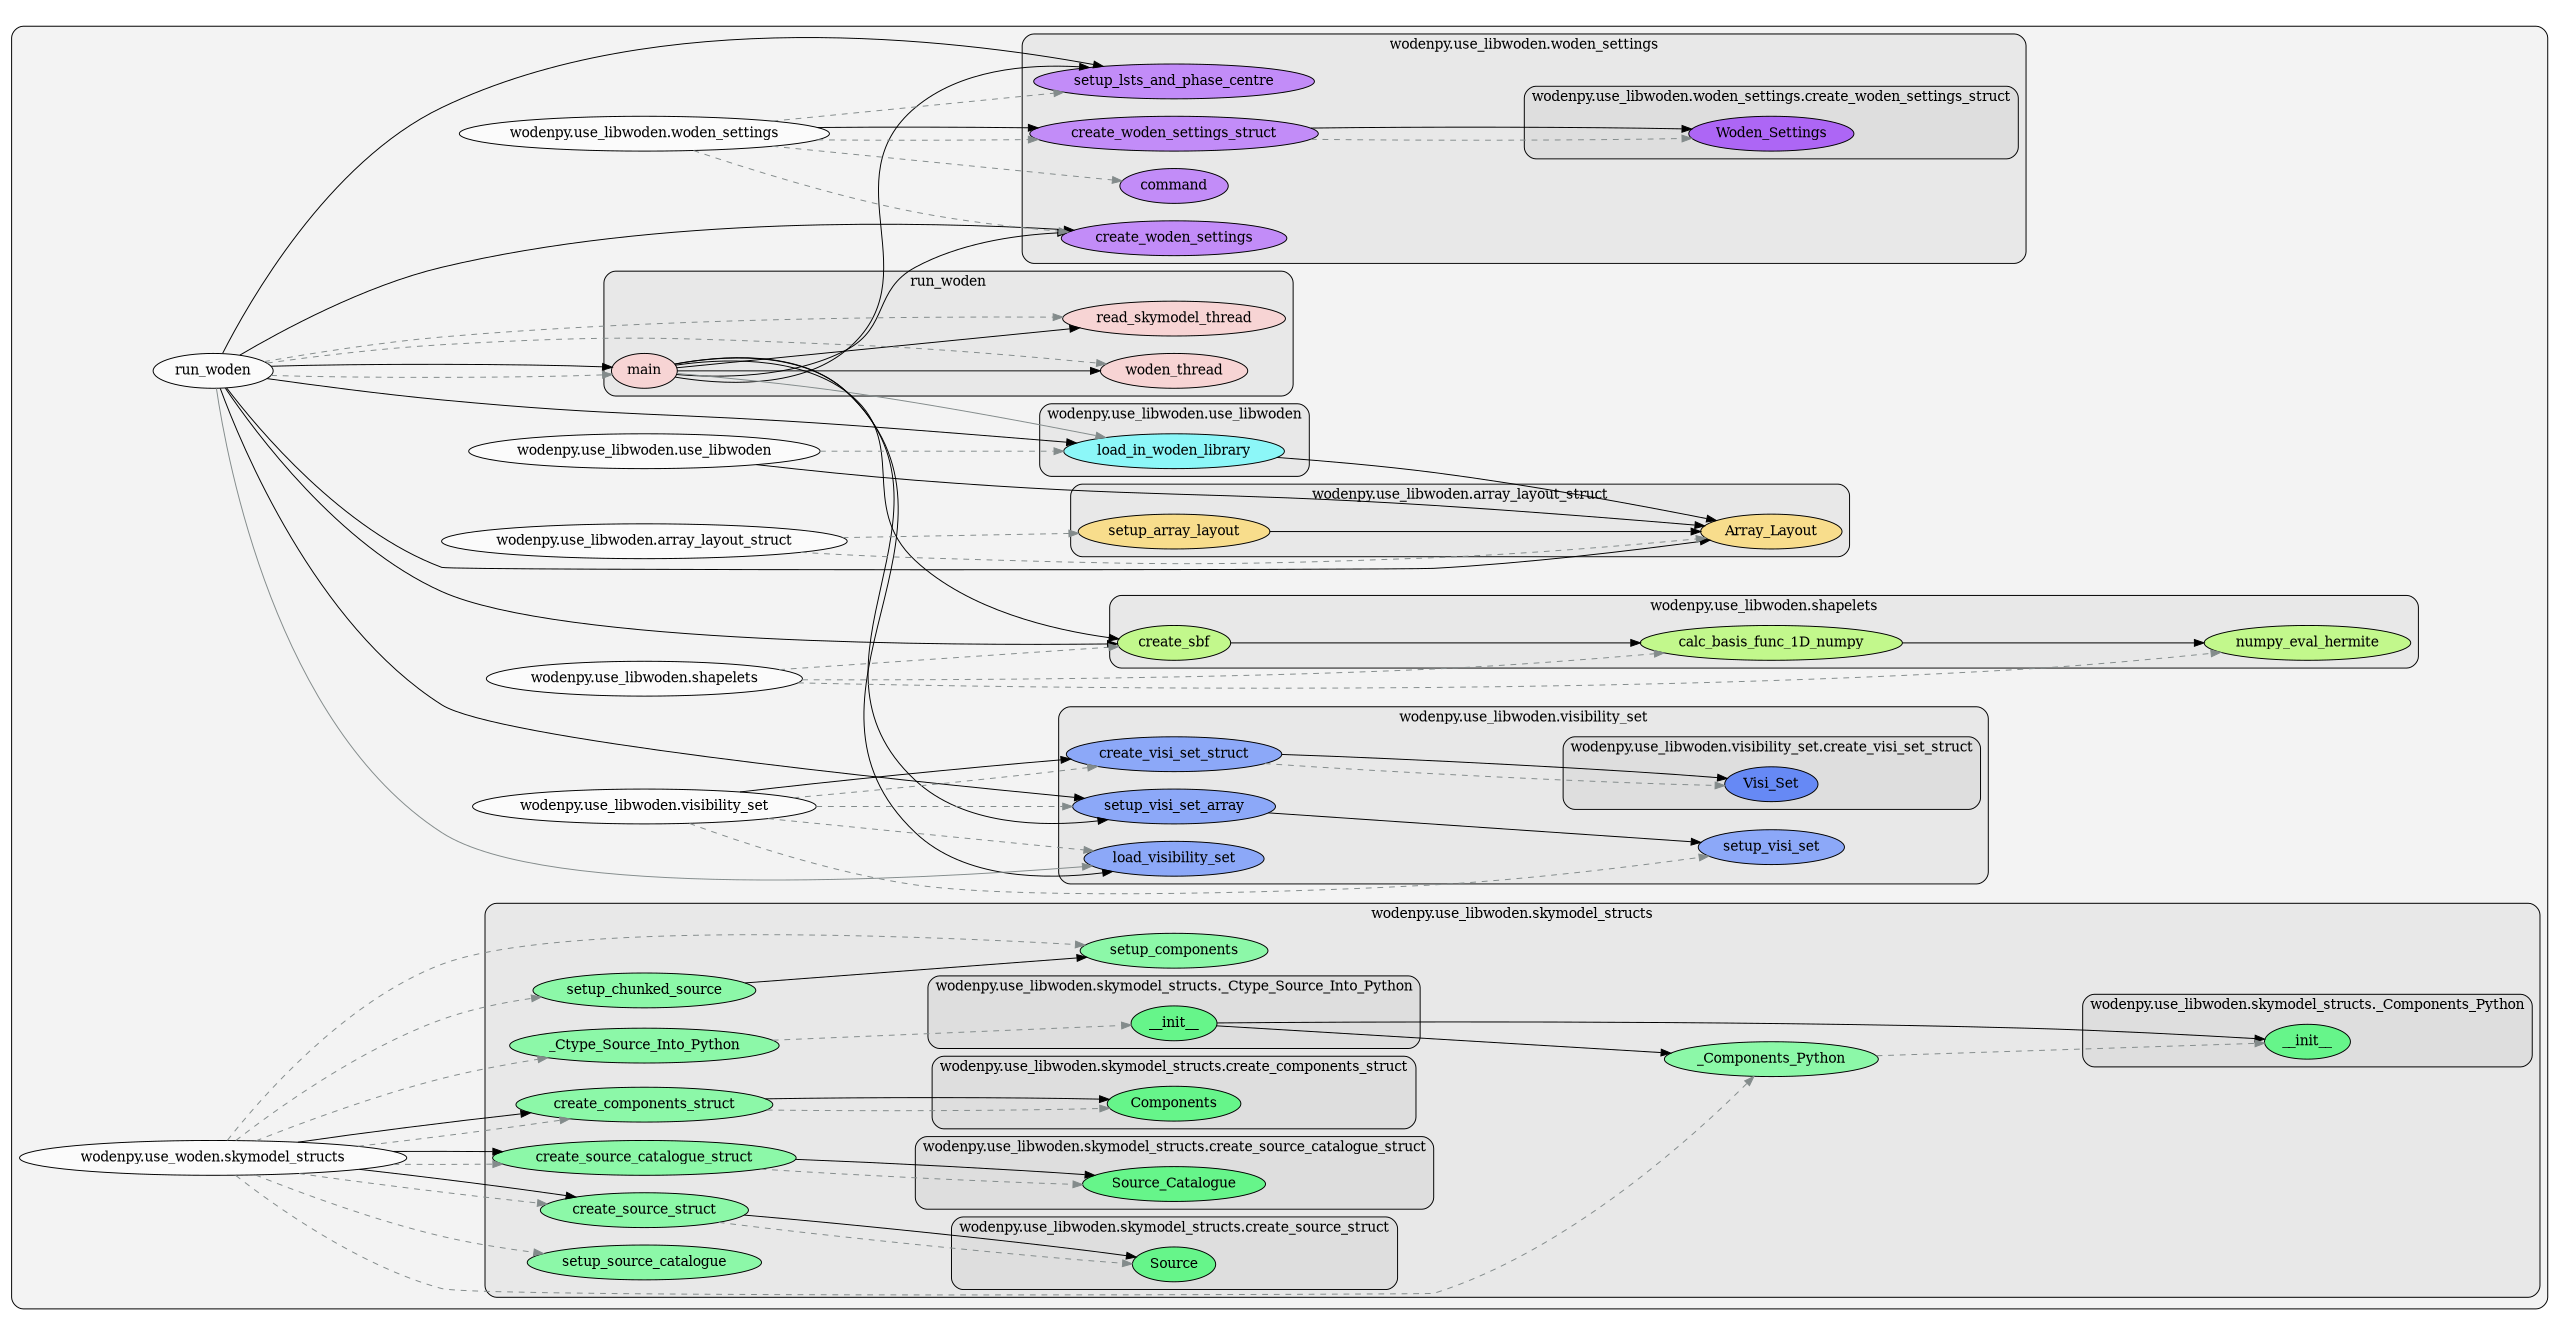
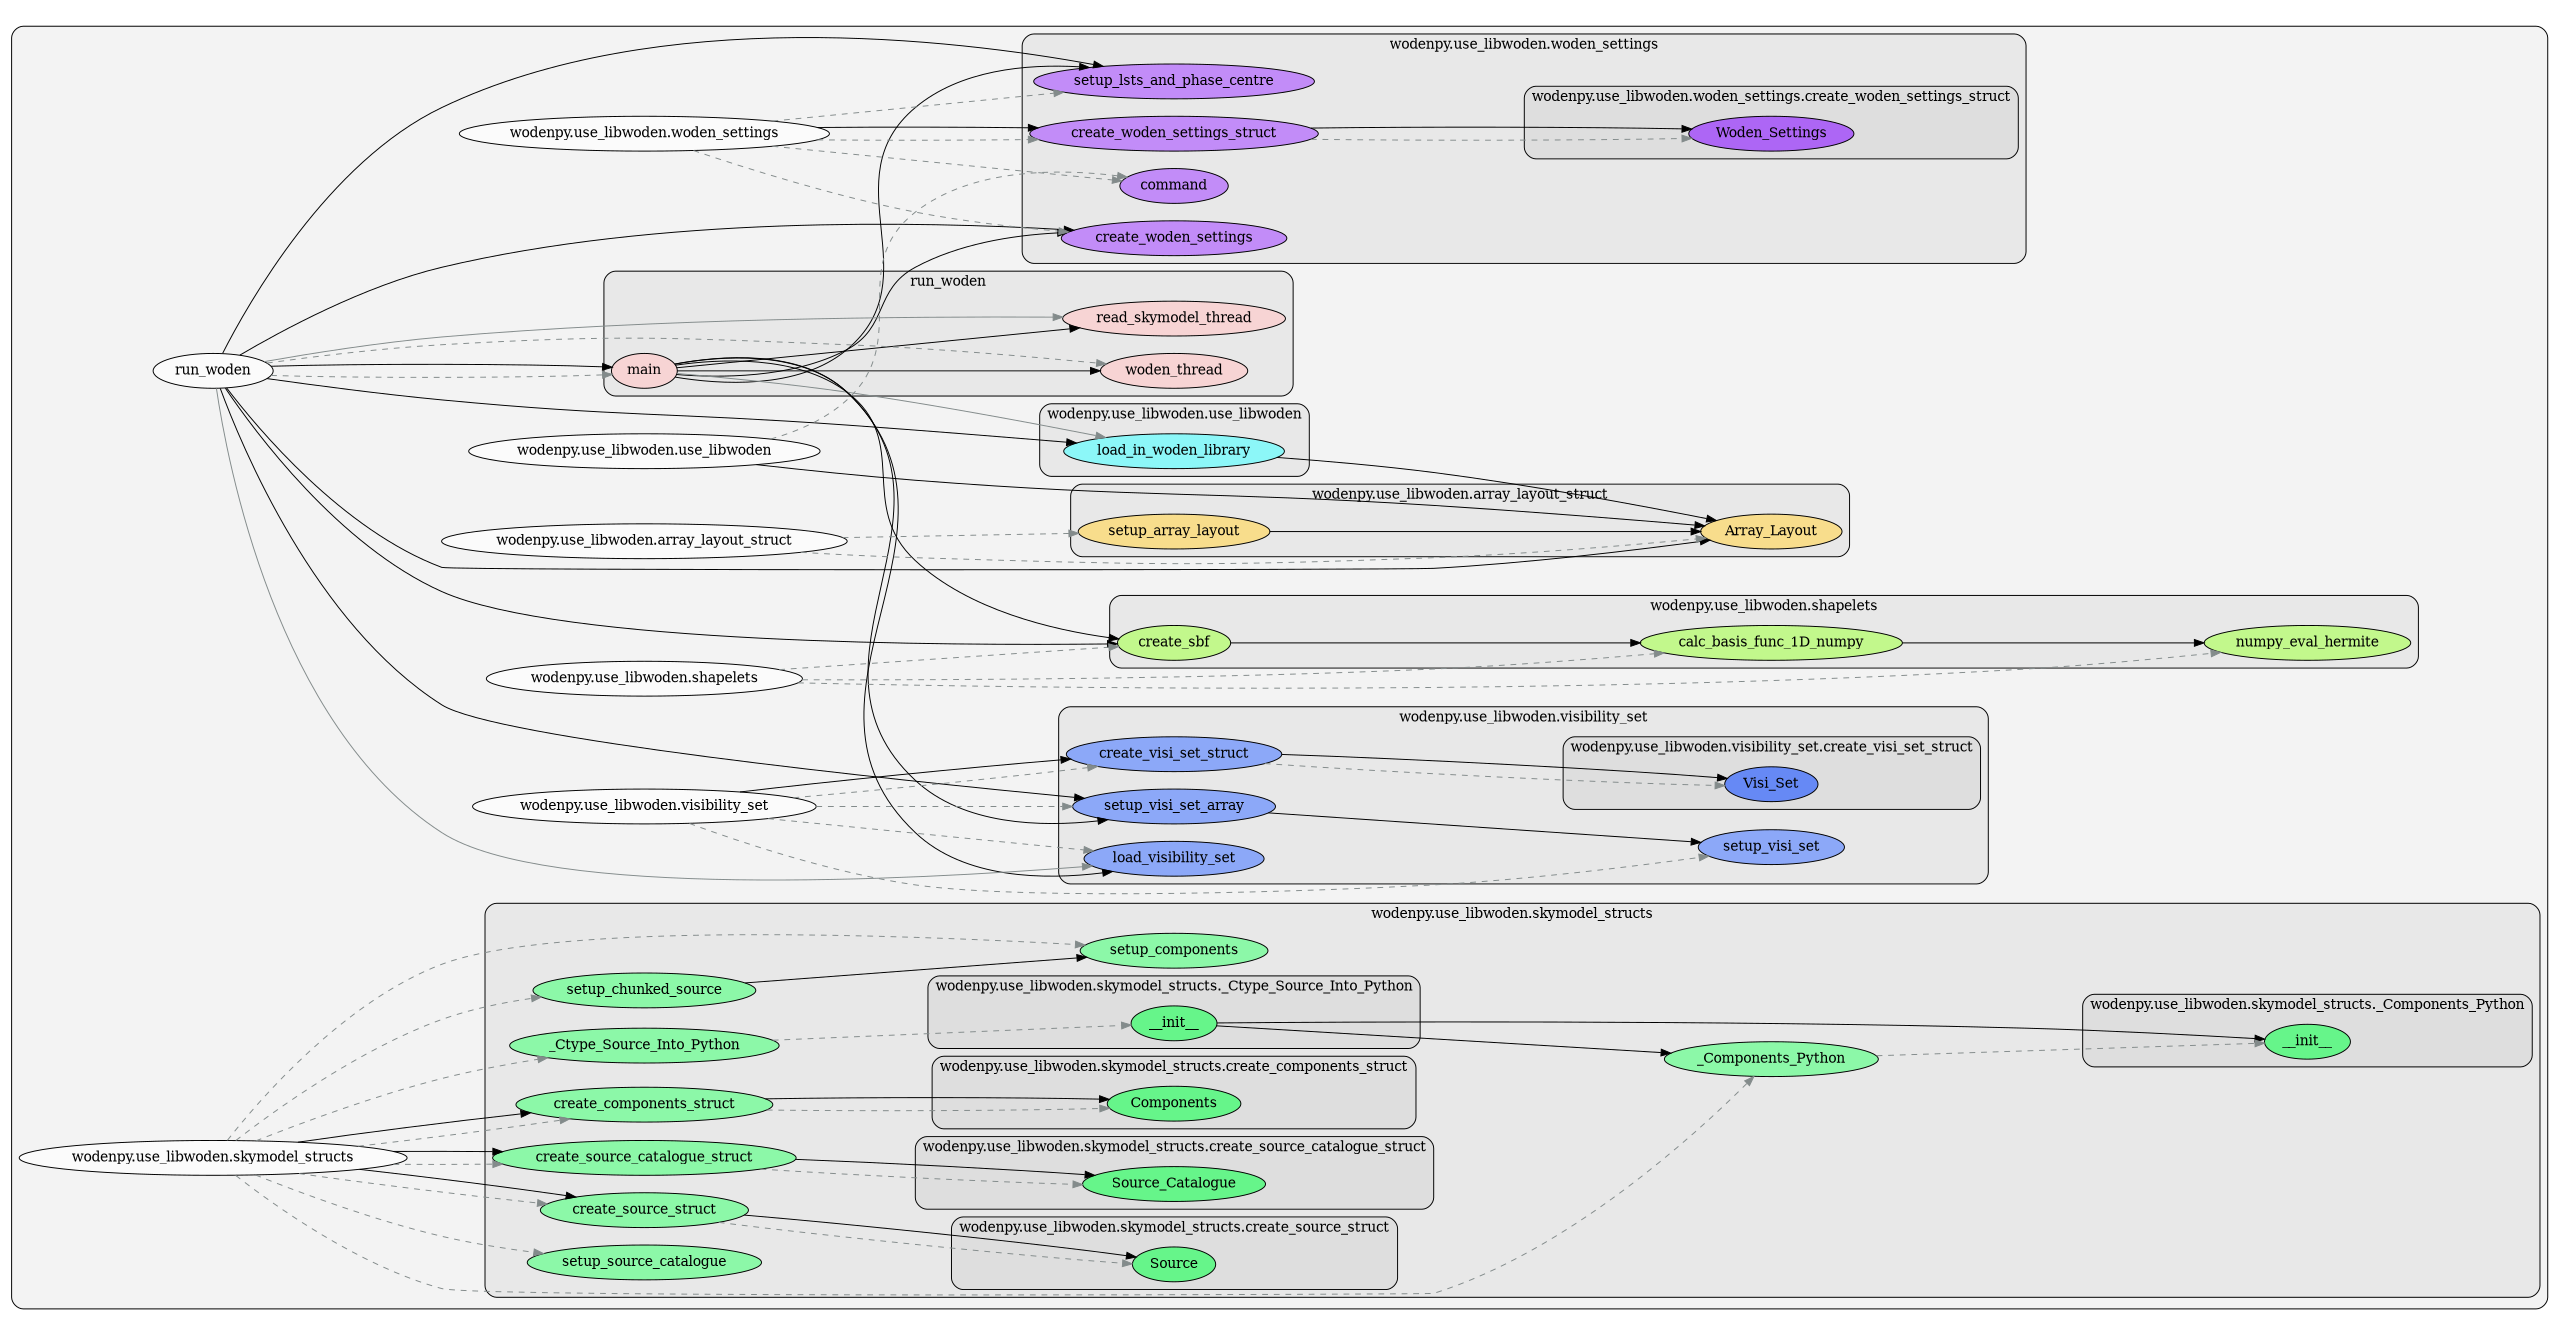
edge "run_woden" -> "read_skymodel_thread": style dashed -> solid
edge "wodenpy.use_libwoden.use_libwoden" -> "load_in_woden_library": now "wodenpy.use_libwoden.use_libwoden" -> "command"
node "wodenpy.use_woden.skymodel_structs": label "wodenpy.use_woden.skymodel_structs" -> "wodenpy.use_libwoden.skymodel_structs"
